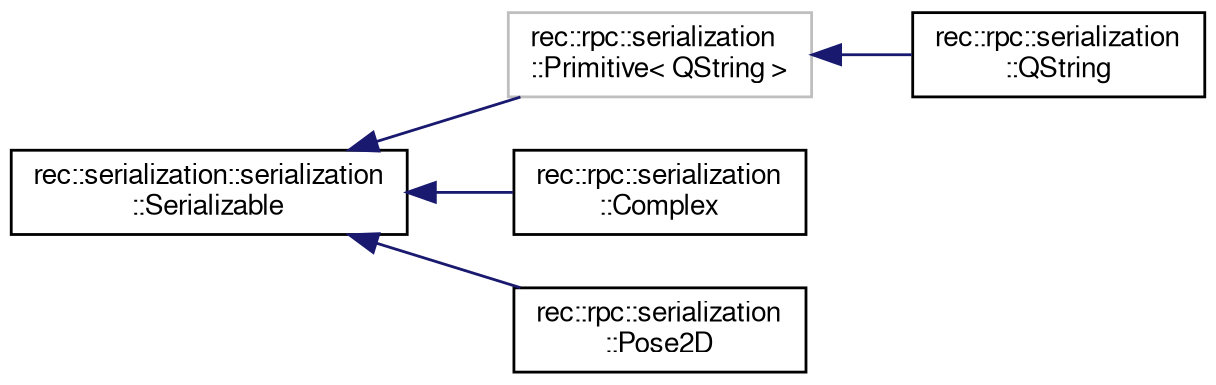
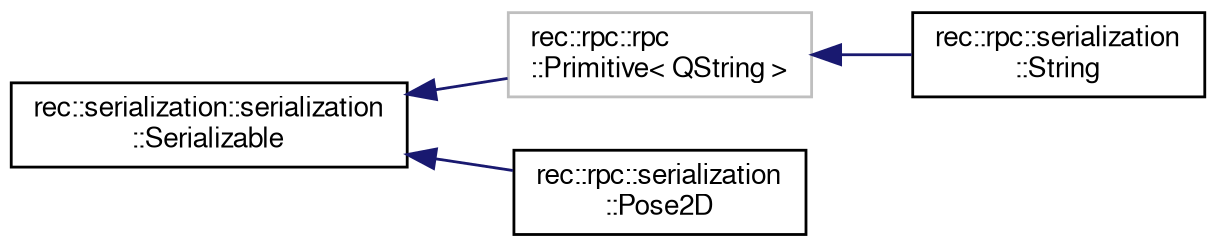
node "rec::rpc::serialization ::Primitive< QString >": label "rec::rpc::serialization ::Primitive< QString >" -> "rec::rpc::rpc ::Primitive< QString >"
node "rec::rpc::serialization ::QString": label "rec::rpc::serialization ::QString" -> "rec::rpc::serialization ::String"
node "rec::rpc::serialization ::Complex": removed
